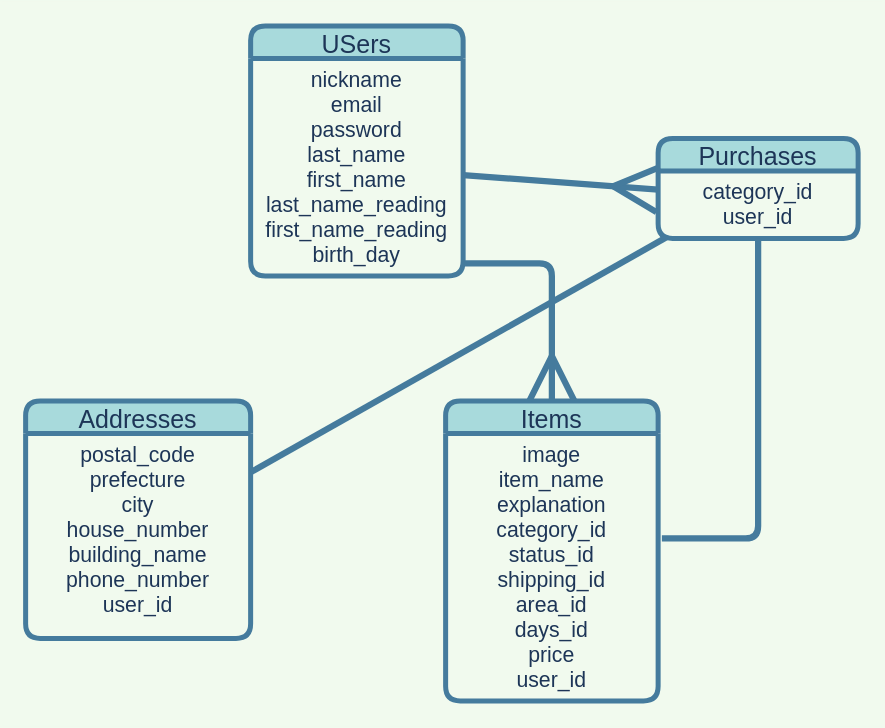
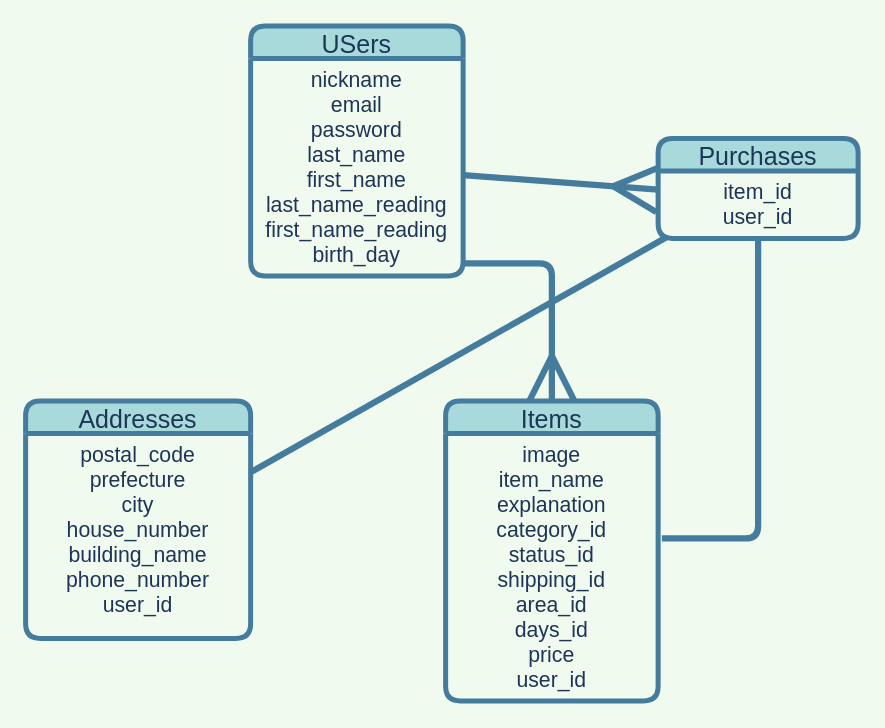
node "category_id user_id": label "category_id user_id" -> "item_id user_id"
